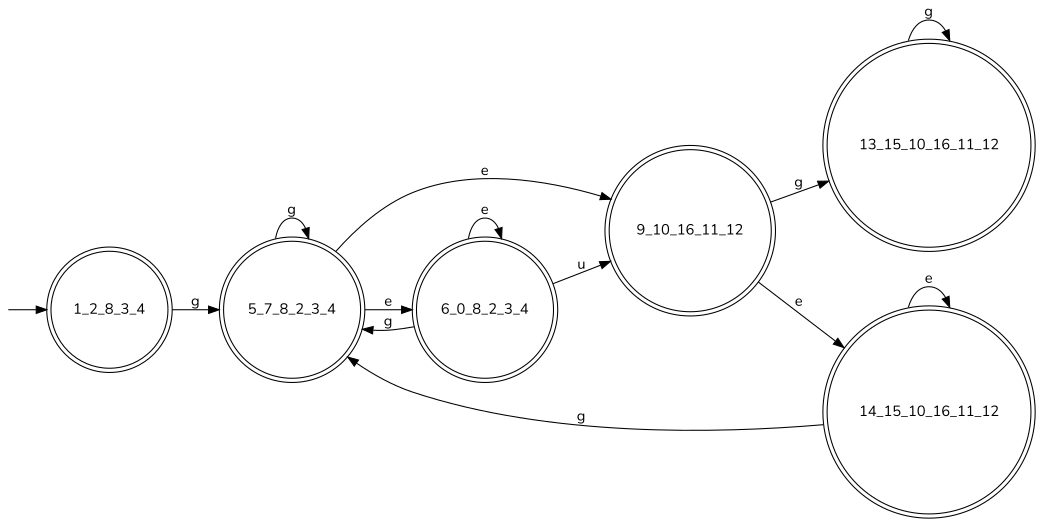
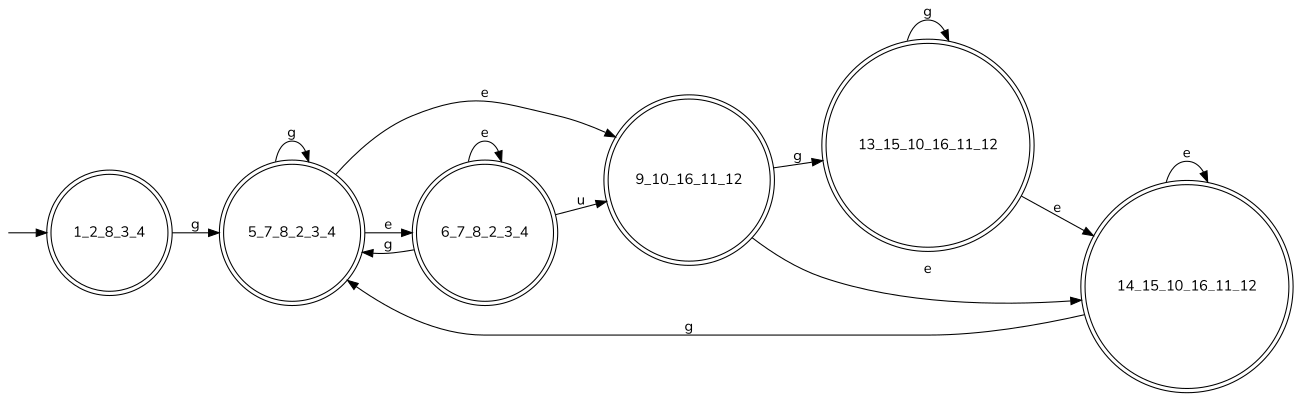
edge "13_15_10_16_11_12" -> "14_15_10_16_11_12": added, label "e"
node "6_0_8_2_3_4": label "6_0_8_2_3_4" -> "6_7_8_2_3_4"
